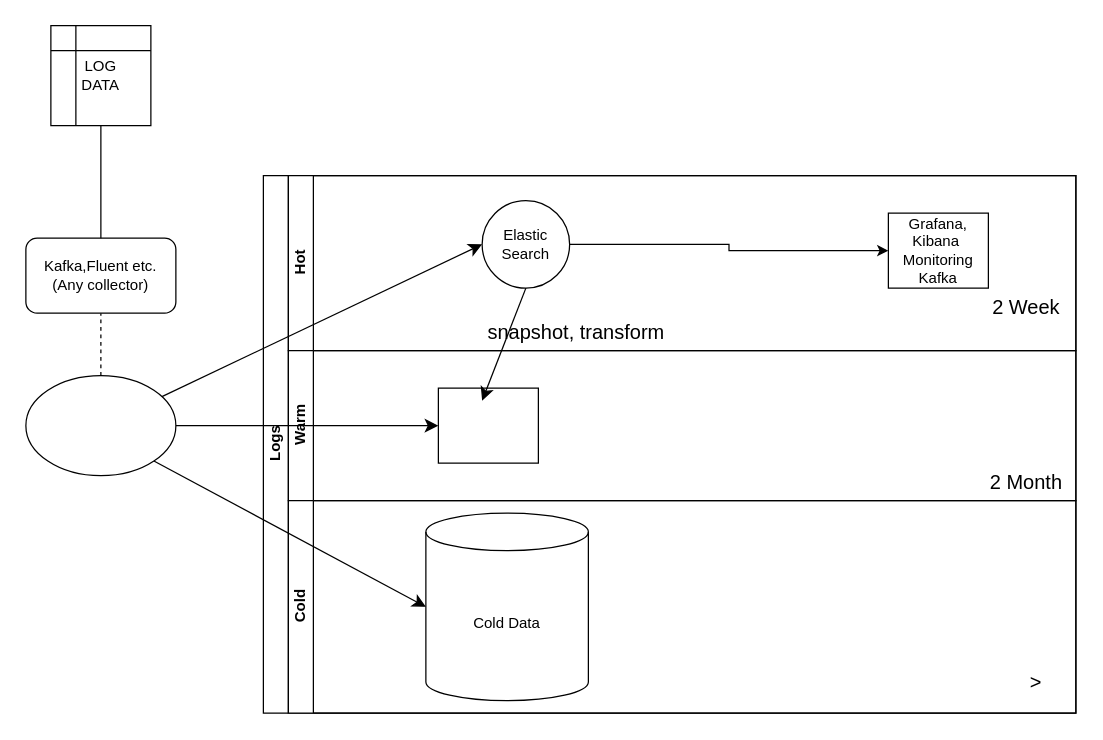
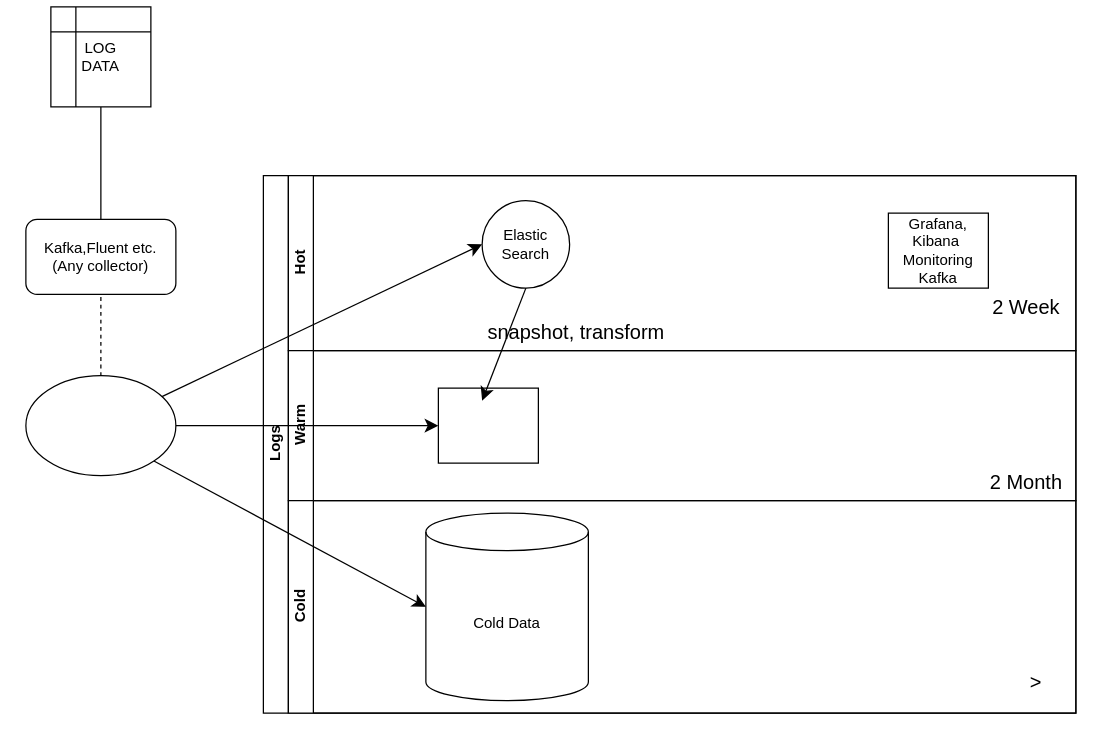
node "LOG DATA": moved (101, 76) -> (101, 57)
edge "Elastic Search" -> "Grafana, Kibana Monitoring Kafka": removed
node "Kafka,Fluent etc. (Any collector)": moved (101, 276) -> (101, 257)
